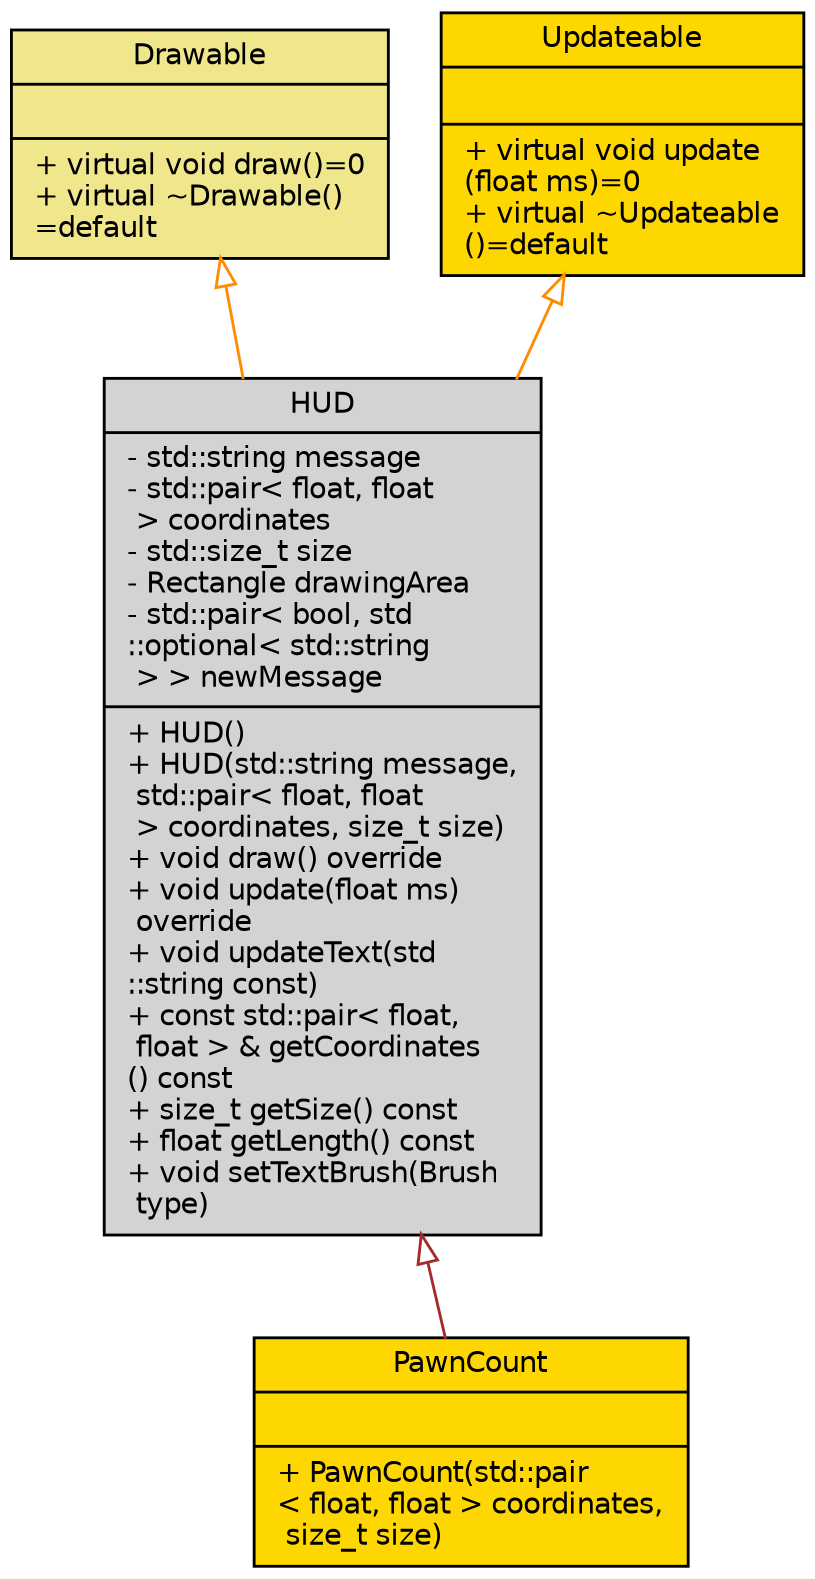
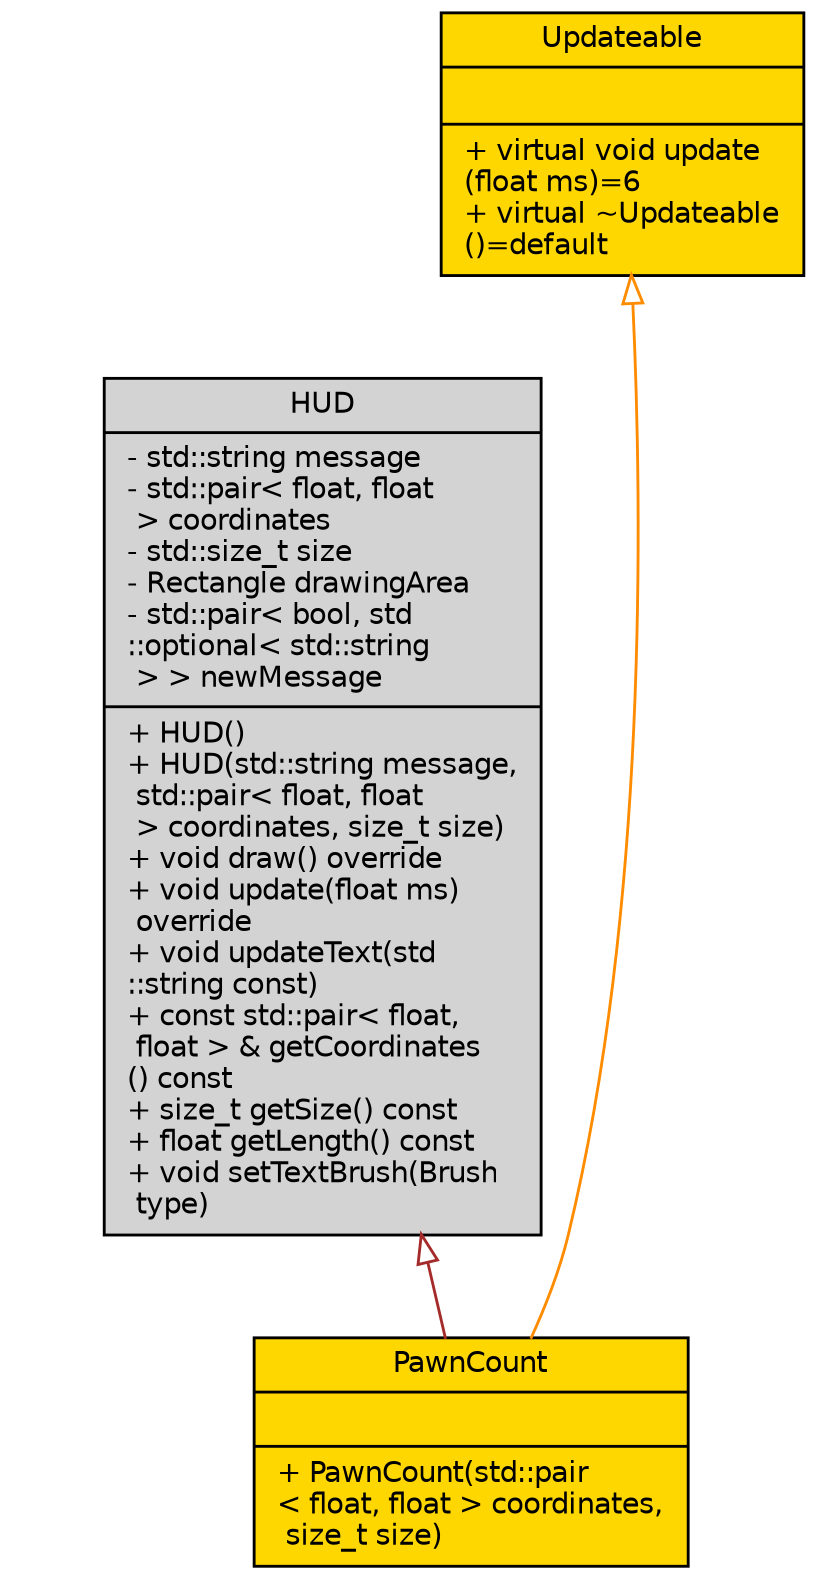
node "Drawable": removed
node "Updateable": text "(float ms)=0" -> "(float ms)=6"
edge "HUD" -> "Updateable": now "PawnCount" -> "Updateable"
